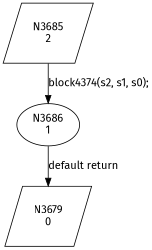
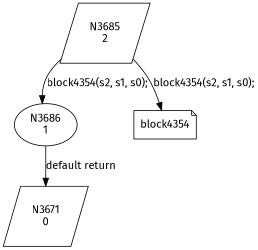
edge "N3685 2" -> "N3686 1": label "block4374(s2, s1, s0);" -> "block4354(s2, s1, s0);"
node "block4354": added
node "N3679 0": label "N3679 0" -> "N3671 0"
